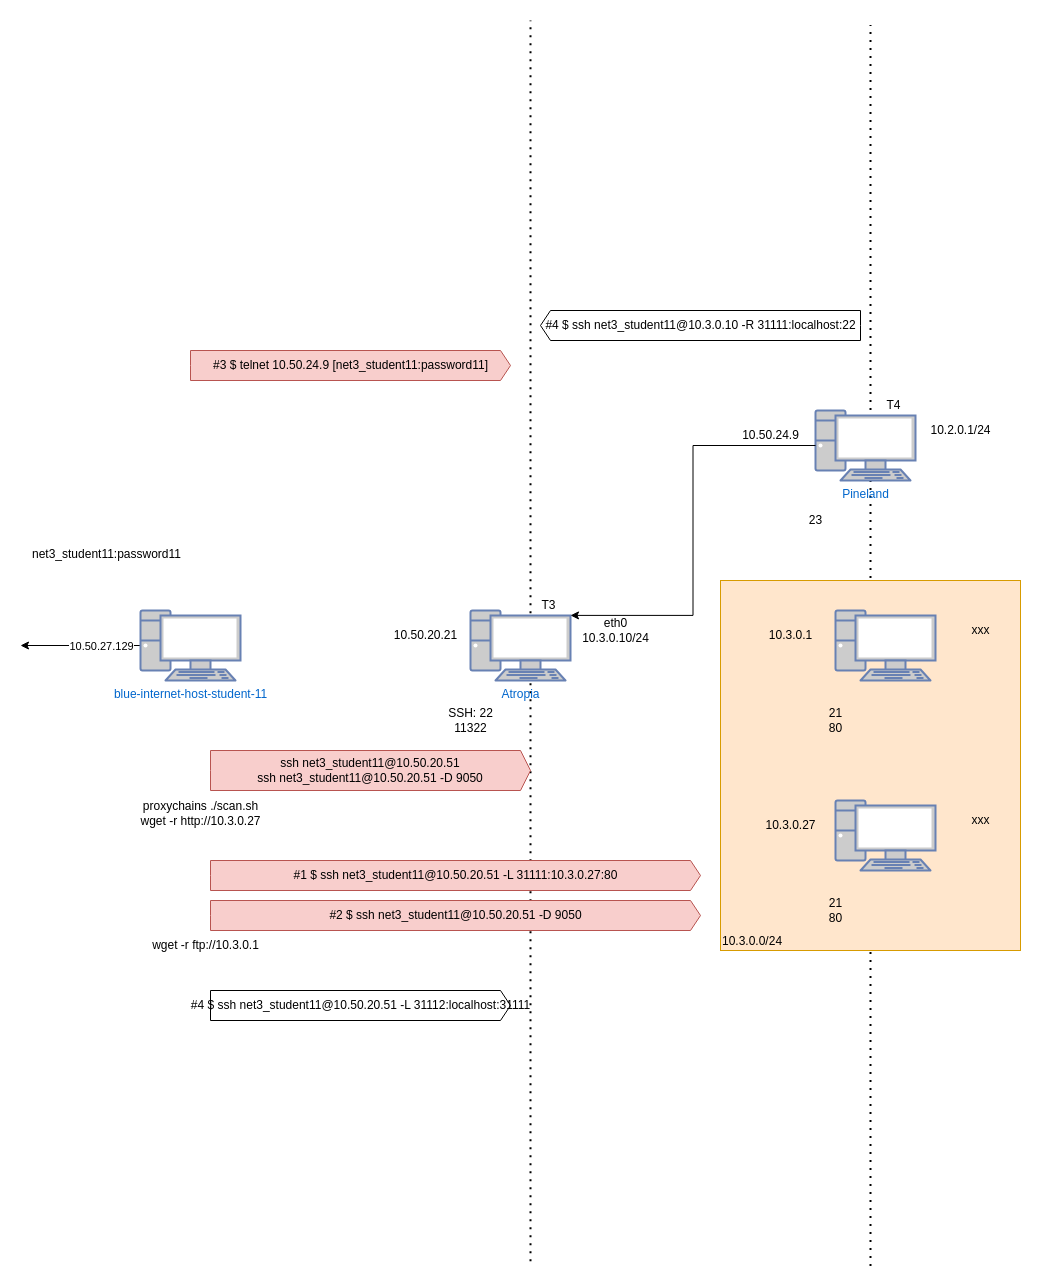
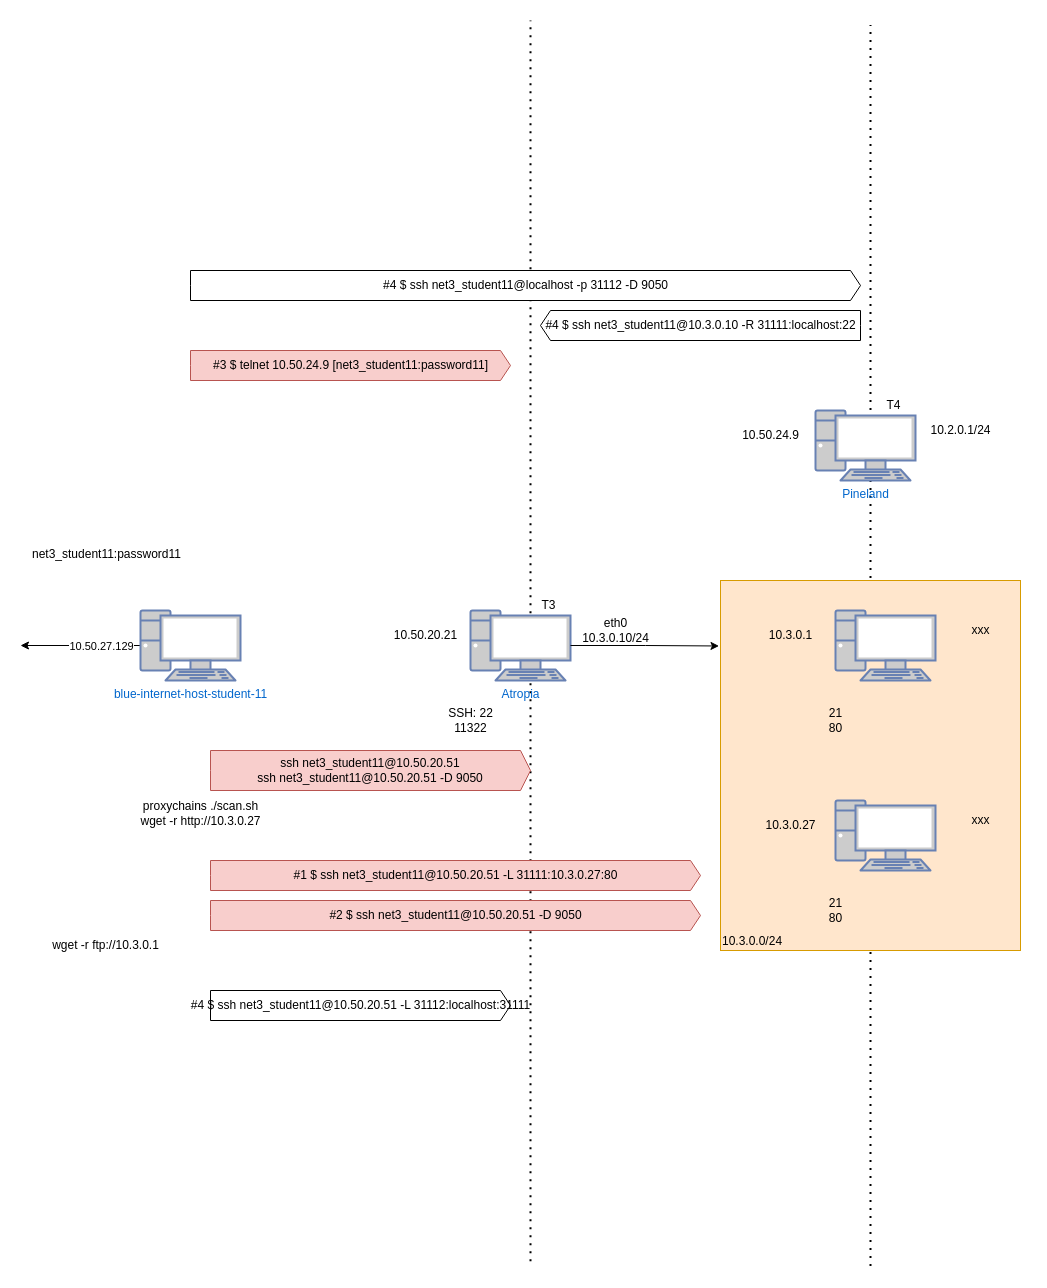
node "#4 $ ssh net3_student11@localhost -p 31112 -D 9050": added
node "23": removed
edge "Pineland" -> "Atropia": removed
edge "Atropia" -> "10.3.0.0/24": added
node "wget -r ftp://10.3.0.1": moved (206, 946) -> (106, 946)
